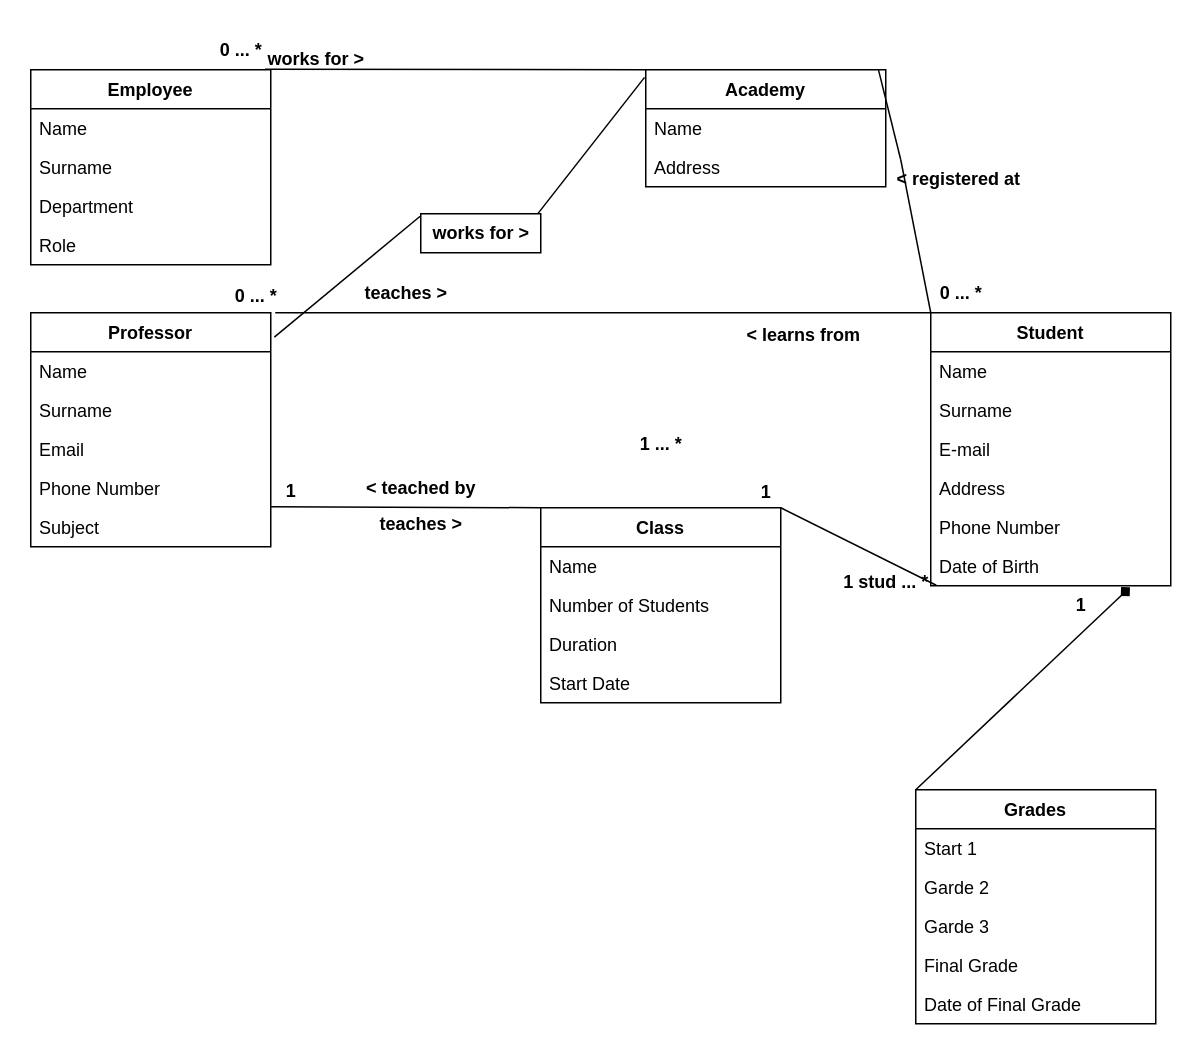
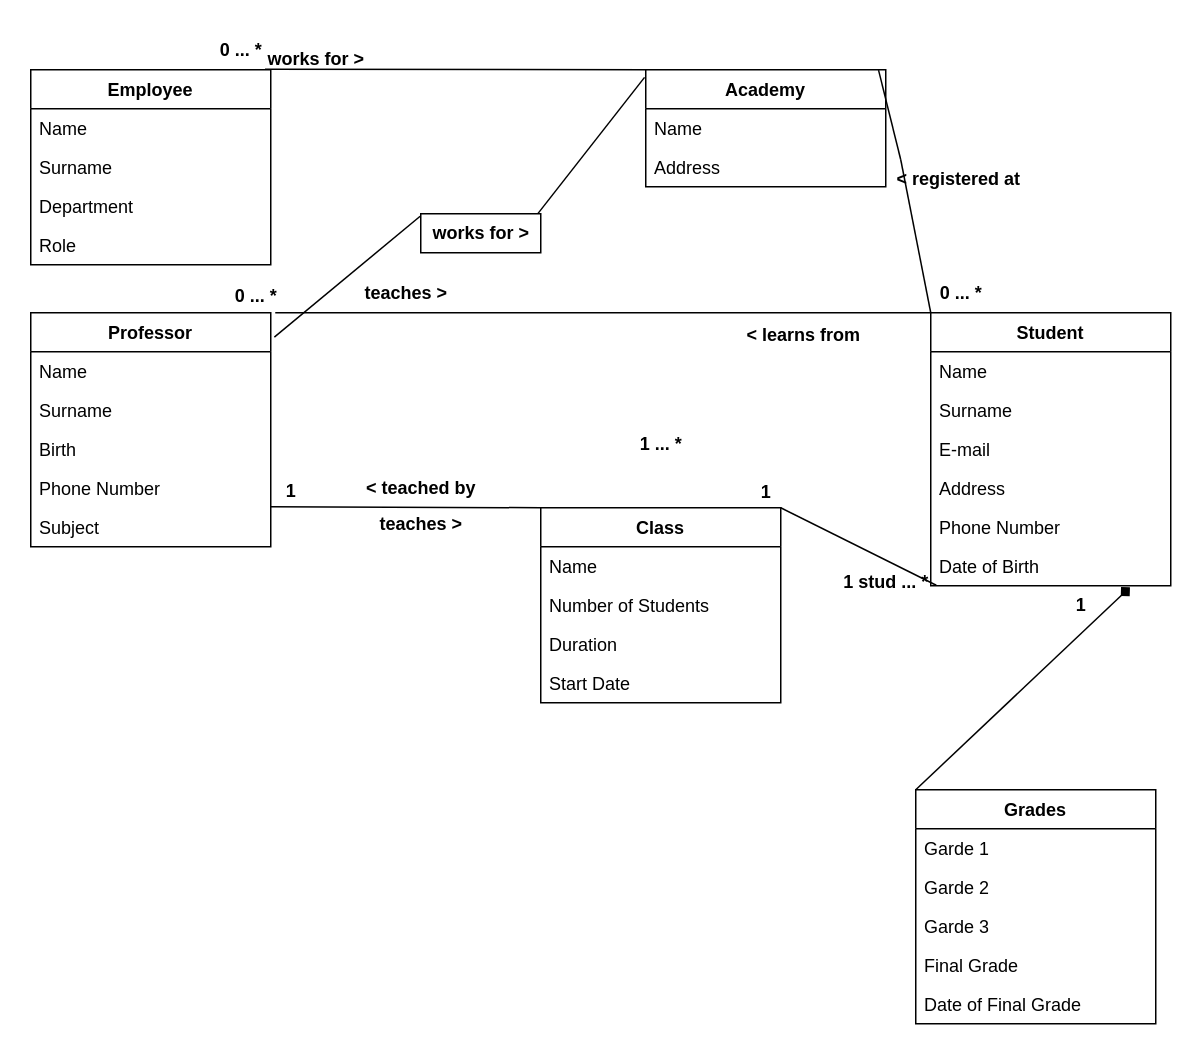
node "Email": label "Email" -> "Birth"
node "Start 1": label "Start 1" -> "Garde 1"
